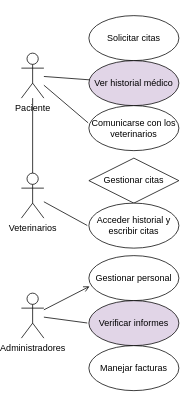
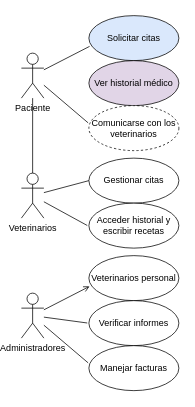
node "Solicitar citas": fillcolor #ffffff -> #dae8fc
edge "Paciente" -- "Ver historial médico": now "Paciente" -- "Solicitar citas"
node "Comunicarse con los veterinarios": style solid -> dashed
node "Gestionar citas": shape diamond -> ellipse
edge "Gestionar citas" -- "Veterinarios": added
node "Acceder historial y escribir citas": label "Acceder historial y escribir citas" -> "Acceder historial y escribir recetas"
node "Gestionar personal": label "Gestionar personal" -> "Veterinarios personal"
node "Verificar informes": fillcolor #e1d5e7 -> #ffffff
edge "Administradores" -- "Manejar facturas": added
